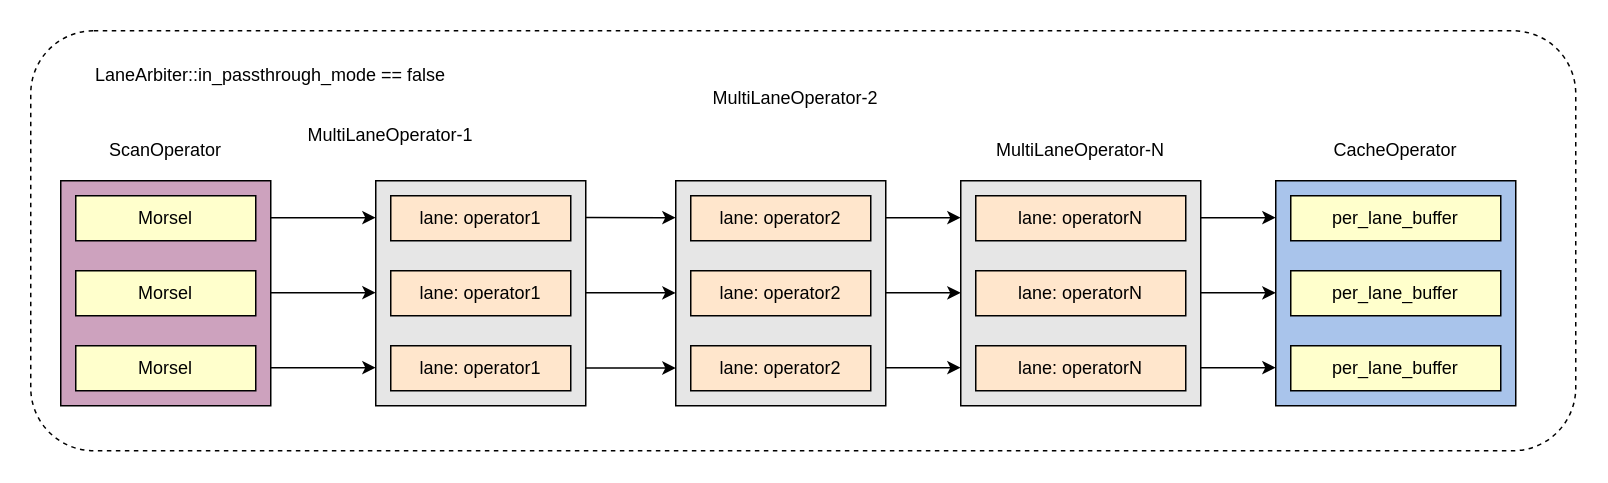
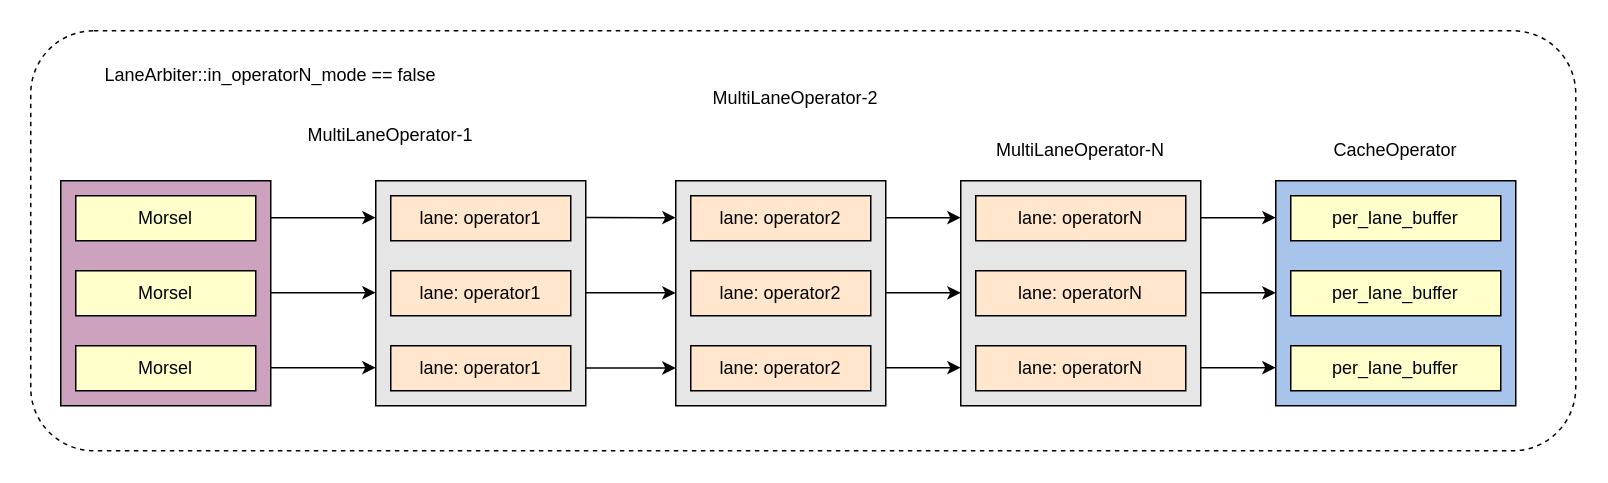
node "LaneArbiter::in_passthrough_mode == false": label "LaneArbiter::in_passthrough_mode == false" -> "LaneArbiter::in_operatorN_mode == false"
node "ScanOperator": removed
